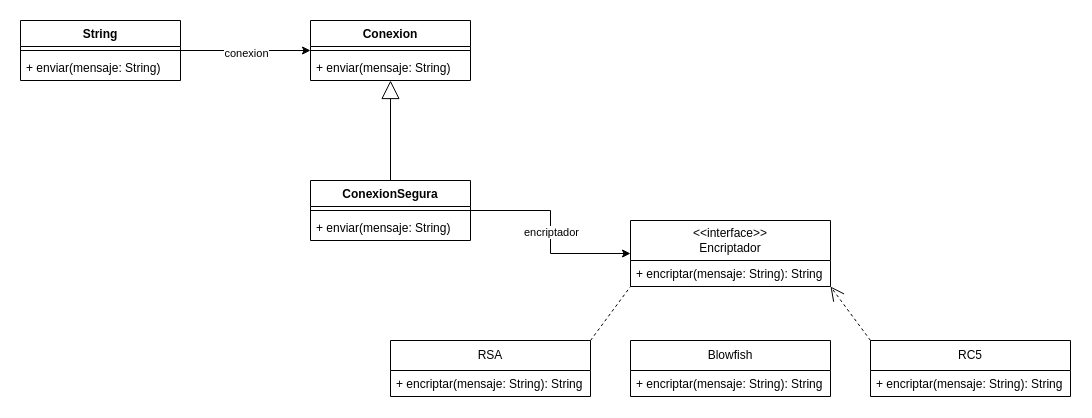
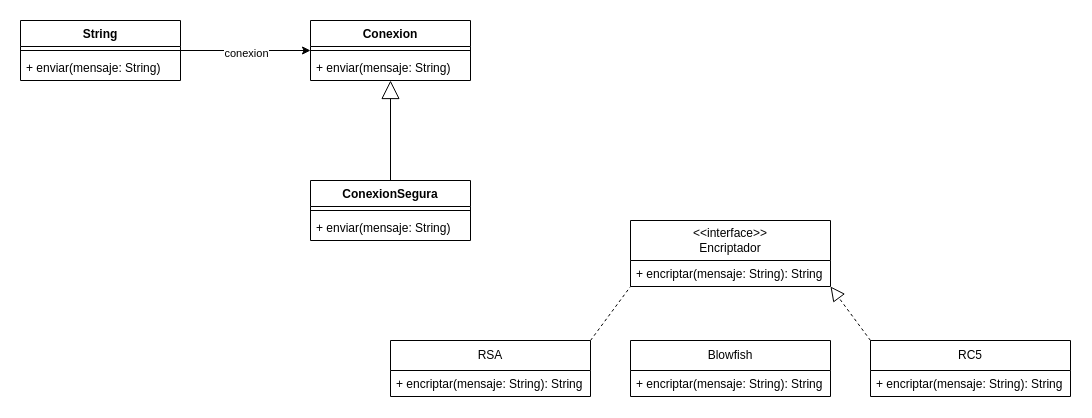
edge "ConexionSegura" -> "<<interface>> Encriptador": removed, label "encriptador"
edge "RC5" -> "<<interface>> Encriptador": arrowhead open -> block
